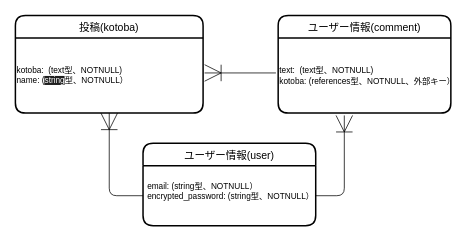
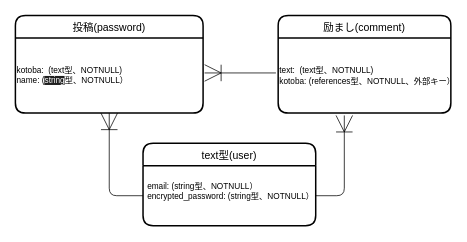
node "投稿(kotoba)": label "投稿(kotoba)" -> "投稿(password)"
node "ユーザー情報(comment)": label "ユーザー情報(comment)" -> "励まし(comment)"
node "ユーザー情報(user)": label "ユーザー情報(user)" -> "text型(user)"
